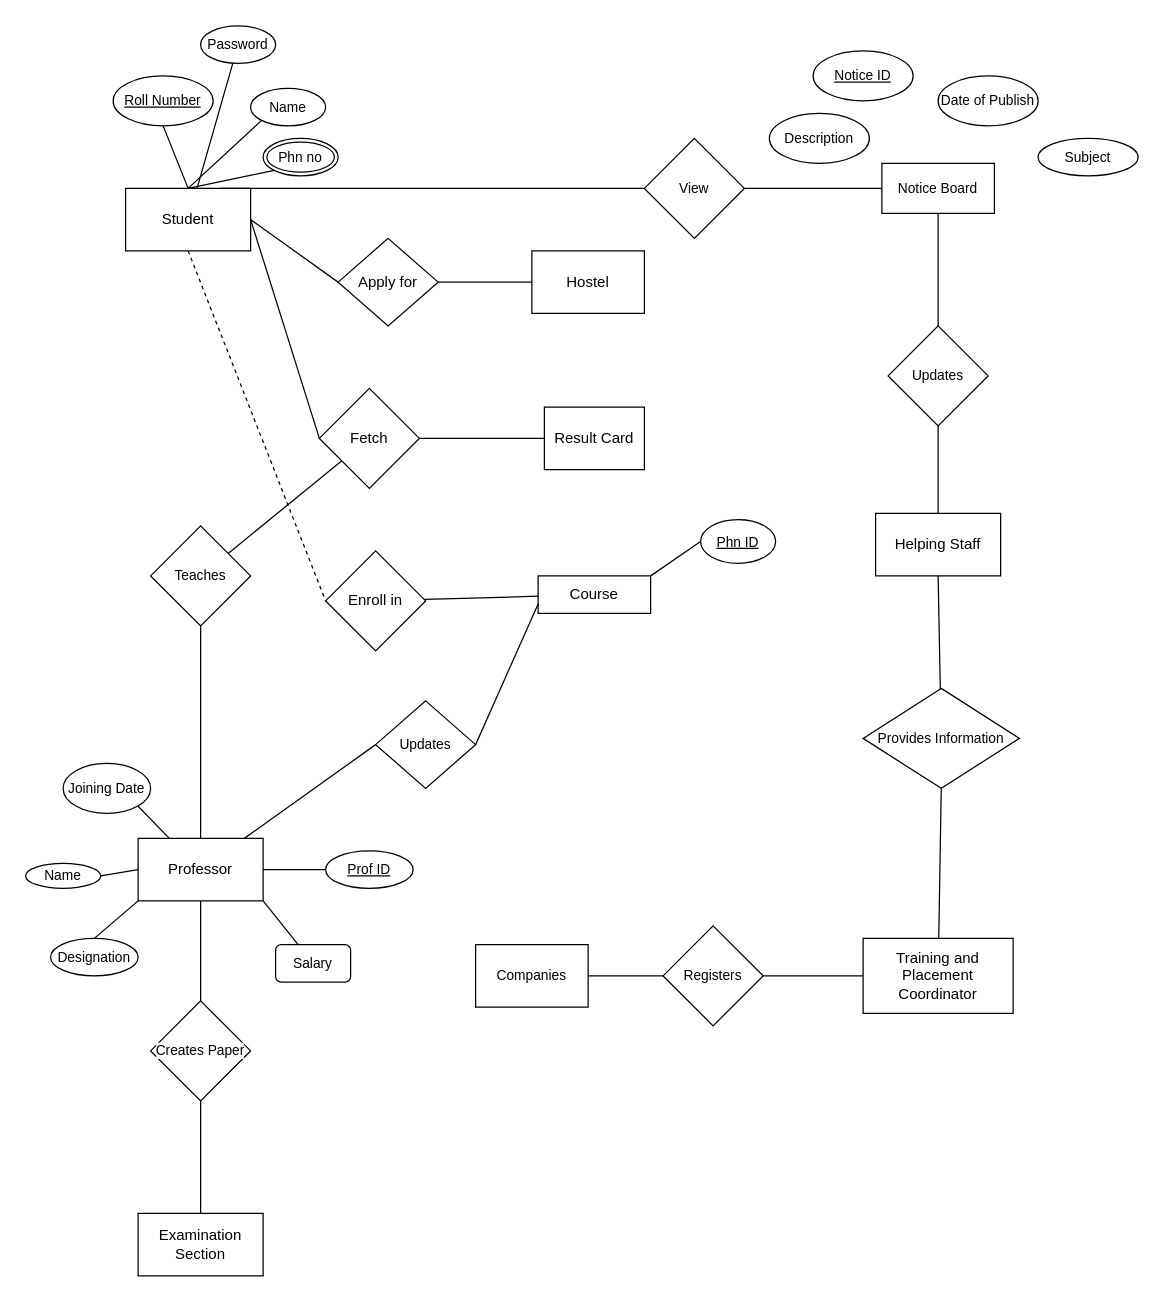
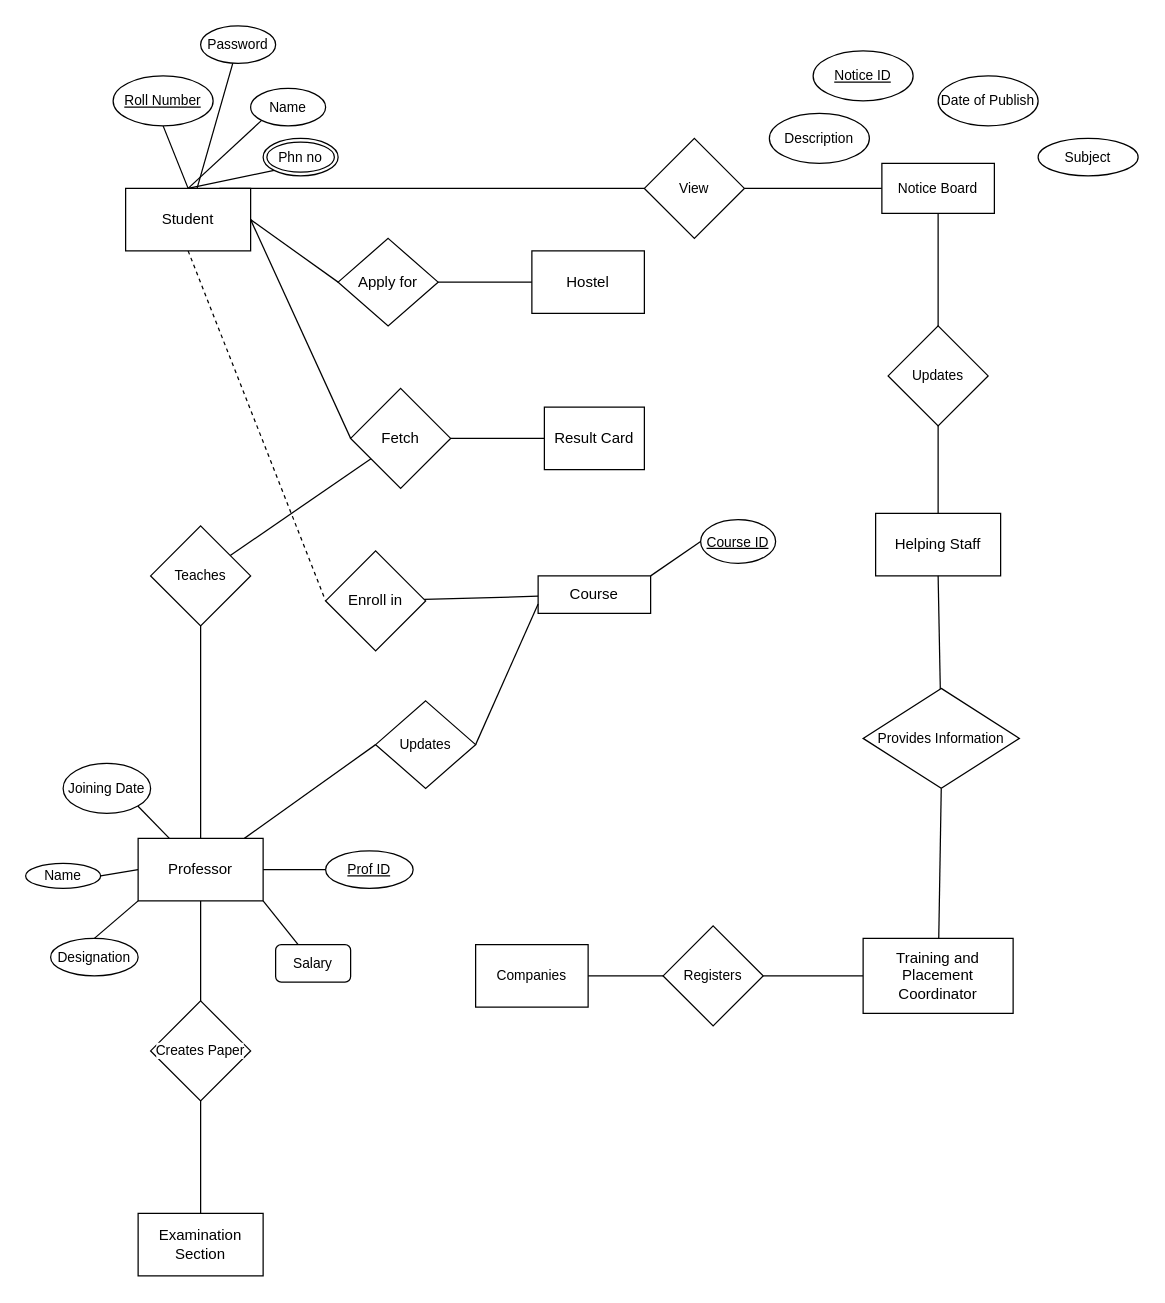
node "Fetch": moved (369, 438) -> (401, 438)
node "Phn ID": label "Phn ID" -> "Course ID"
